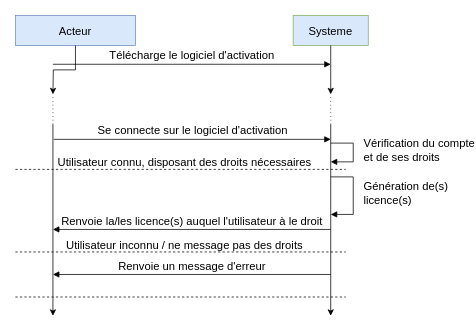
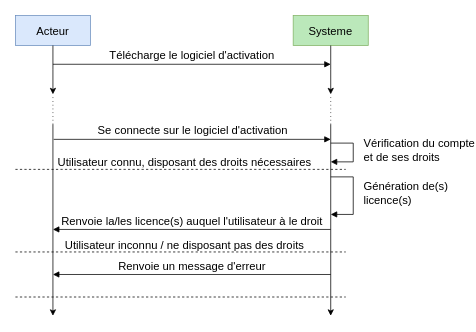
node "Acteur": size 120x30 -> 75x30
node "Systeme": fillcolor #dae8fc -> #bbe8ba
node "Utilisateur inconnu / ne message pas des droits": label "Utilisateur inconnu / ne message pas des droits" -> "Utilisateur inconnu / ne disposant pas des droits"
